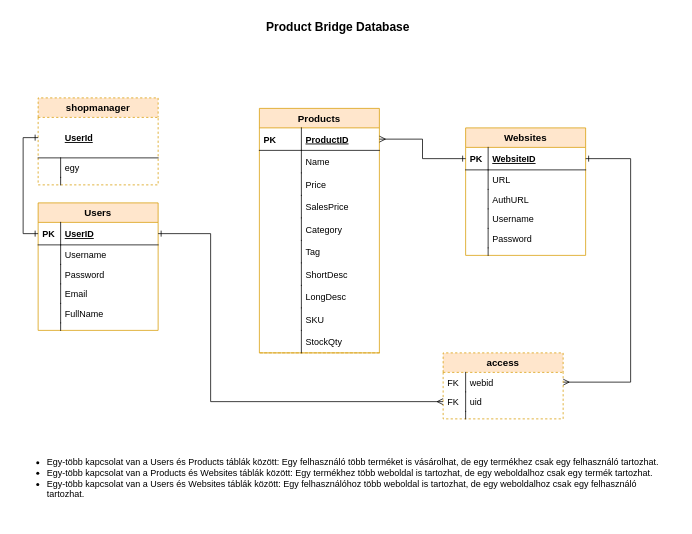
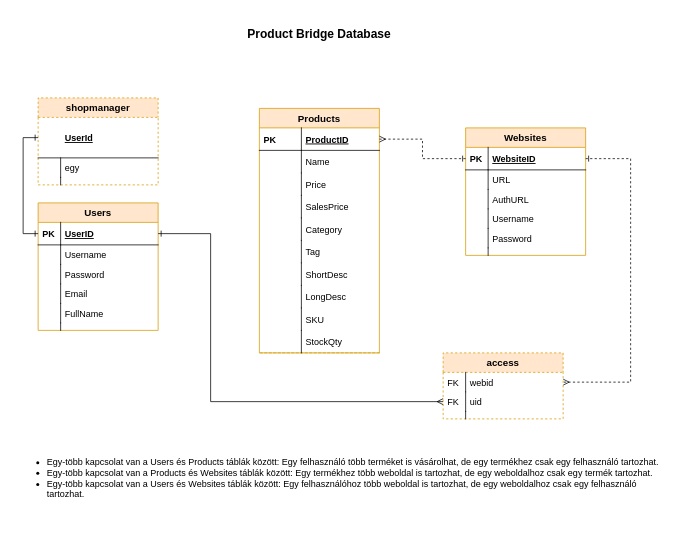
node "Product Bridge Database": moved (338, 27) -> (319, 34)
edge "ProductID" -- "WebsiteID": style solid -> dashed
edge "WebsiteID" -- "webid": style solid -> dashed
